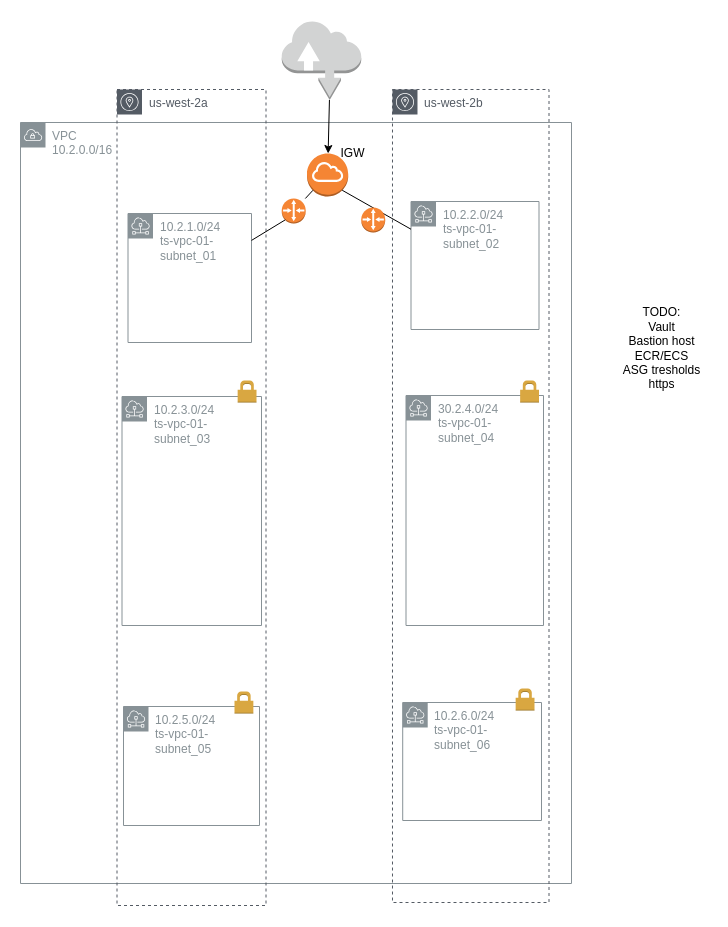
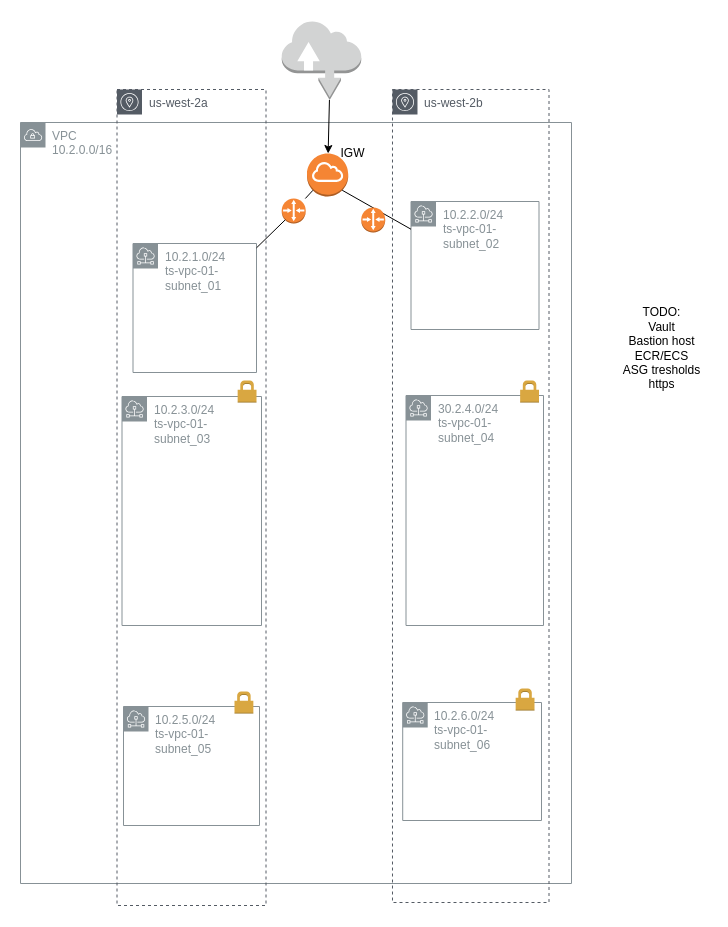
node "10.2.1.0/24 ts-vpc-01-subnet_01": moved (190, 278) -> (195, 308)
